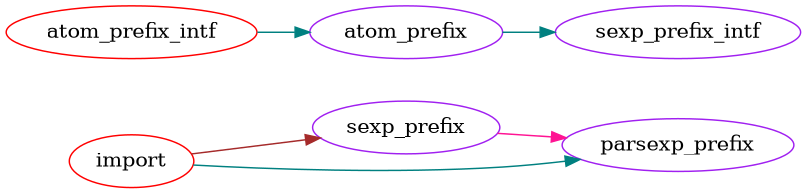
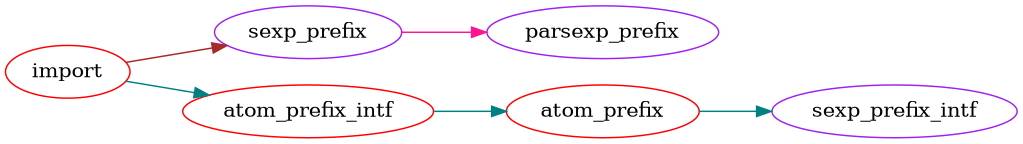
node "atom_prefix": color purple -> red
edge "import" -> "parsexp_prefix": now "import" -> "atom_prefix_intf"
